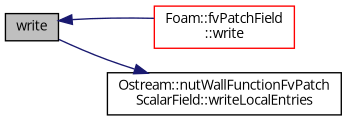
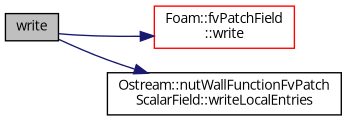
edge "Foam::fvPatchField ::write" -> "write": reversed
